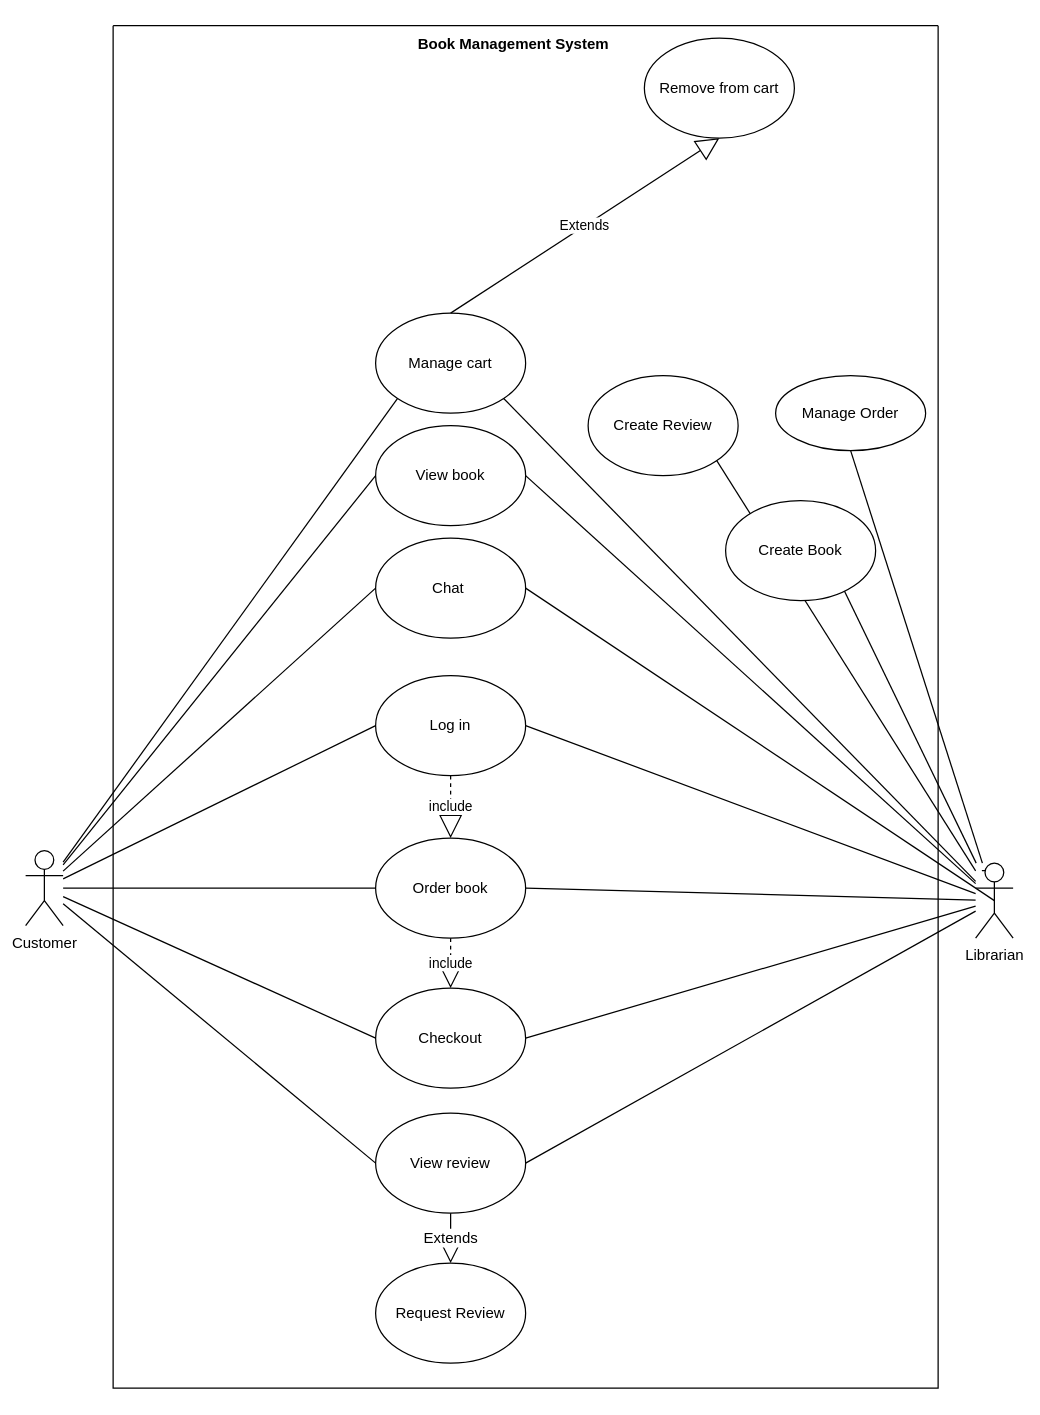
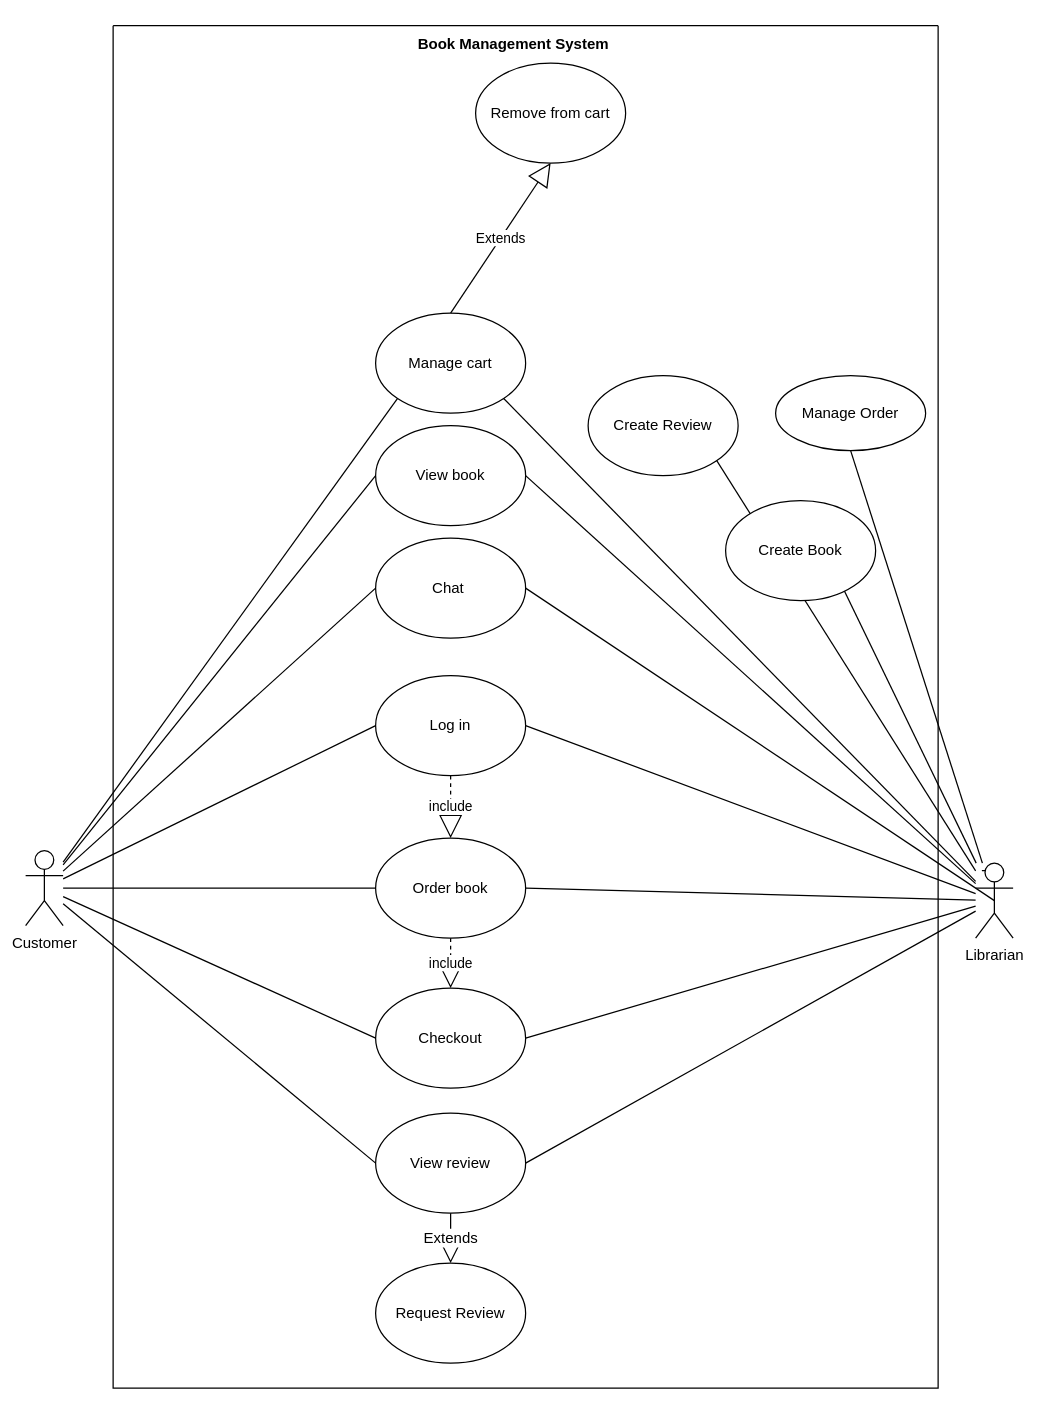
node "Remove from cart": moved (719, 88) -> (551, 113)
